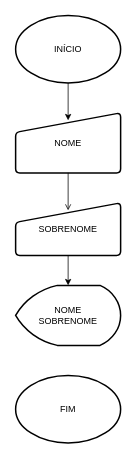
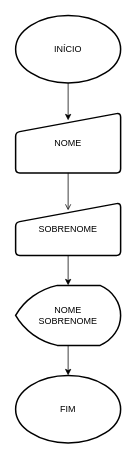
edge "NOME SOBRENOME" -> "FIM": added
